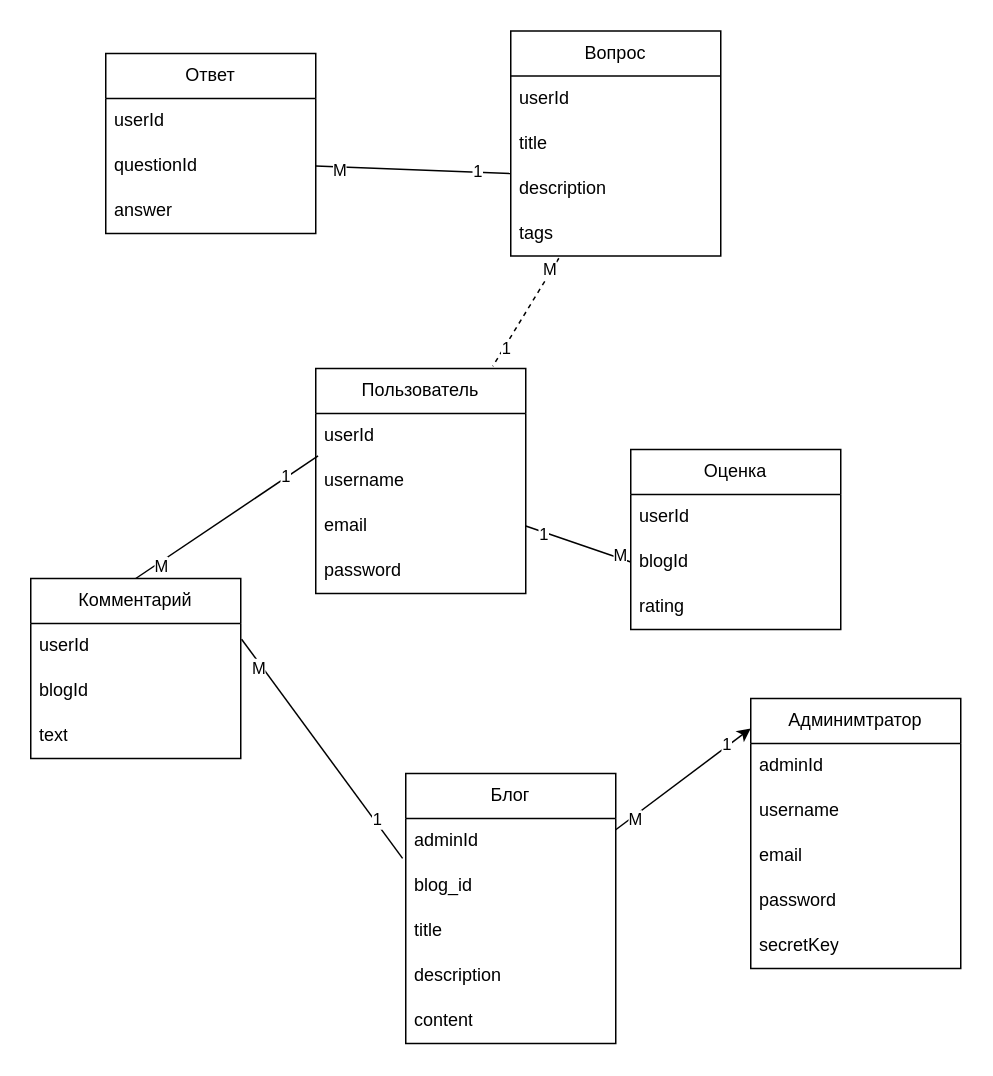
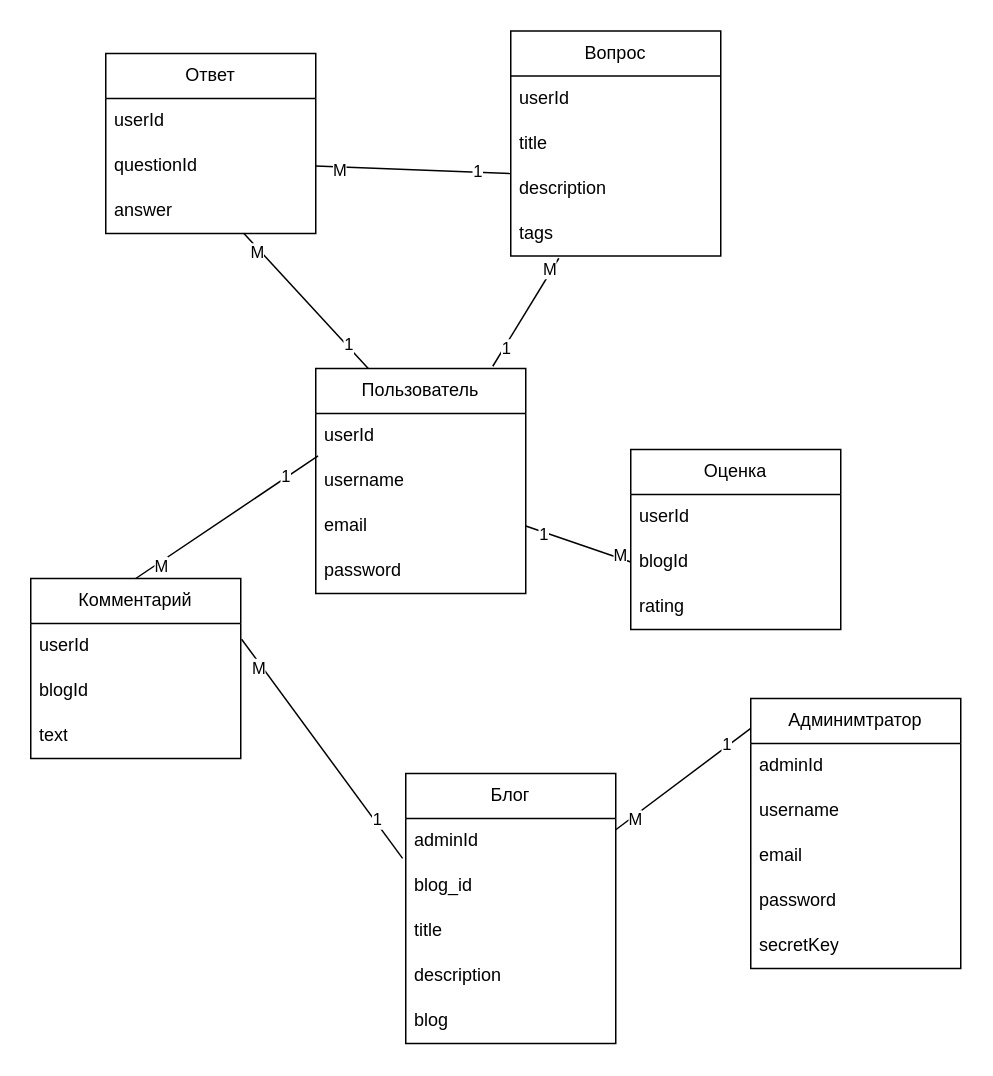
edge "answer" -- "Пользователь": added, labels "M", "1"
edge "tags" -- "Пользователь": style dashed -> solid
edge "Блог" -> "Админимтратор": arrowhead classic -> none
node "content": label "content" -> "blog"
